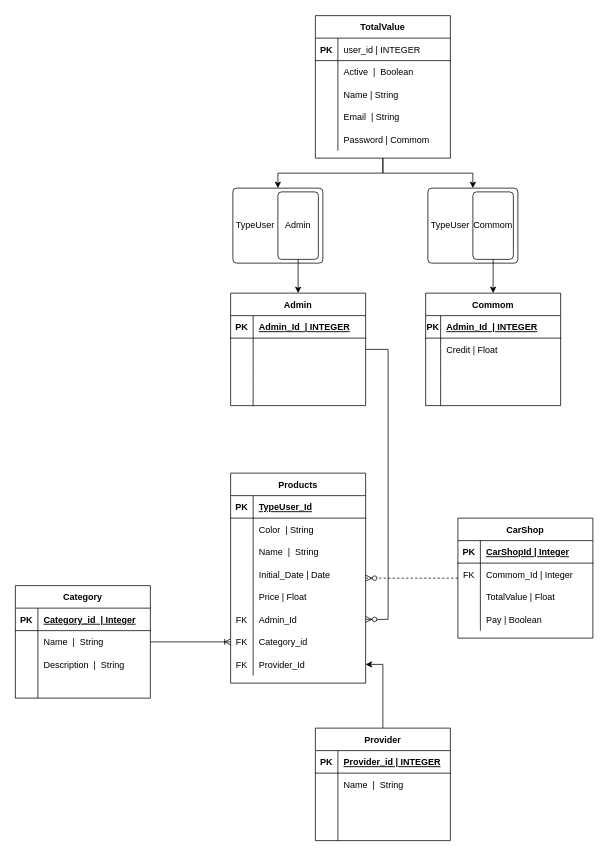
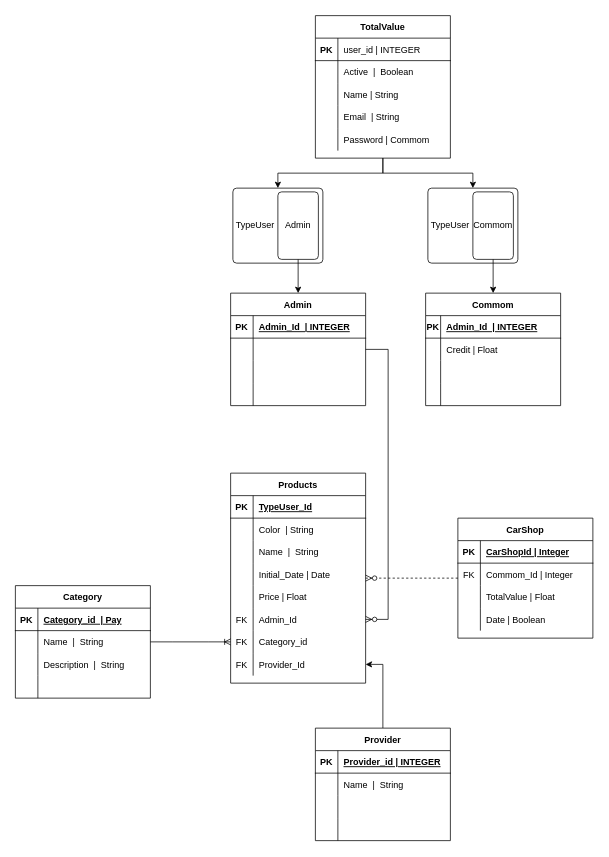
node "Category_id | Integer": label "Category_id | Integer" -> "Category_id | Pay"
node "Pay | Boolean": label "Pay | Boolean" -> "Date | Boolean"
